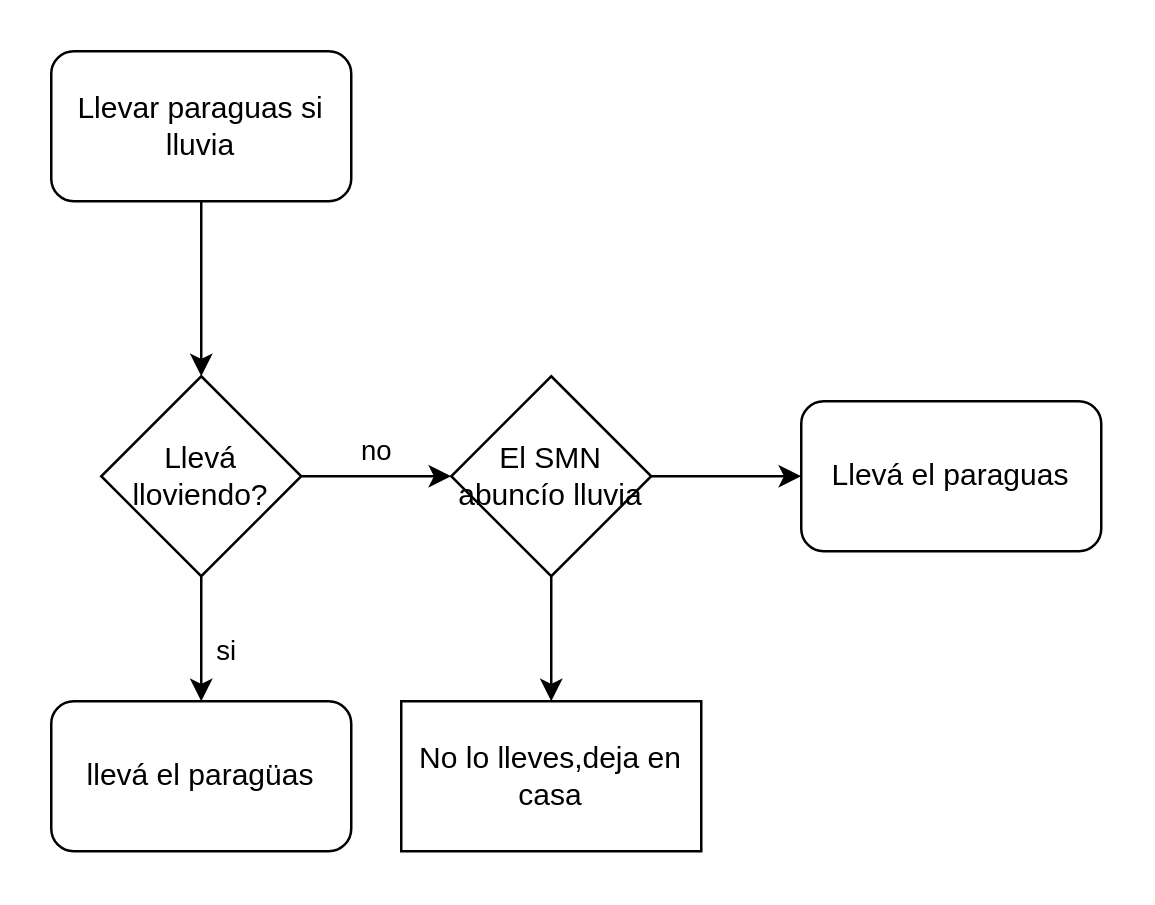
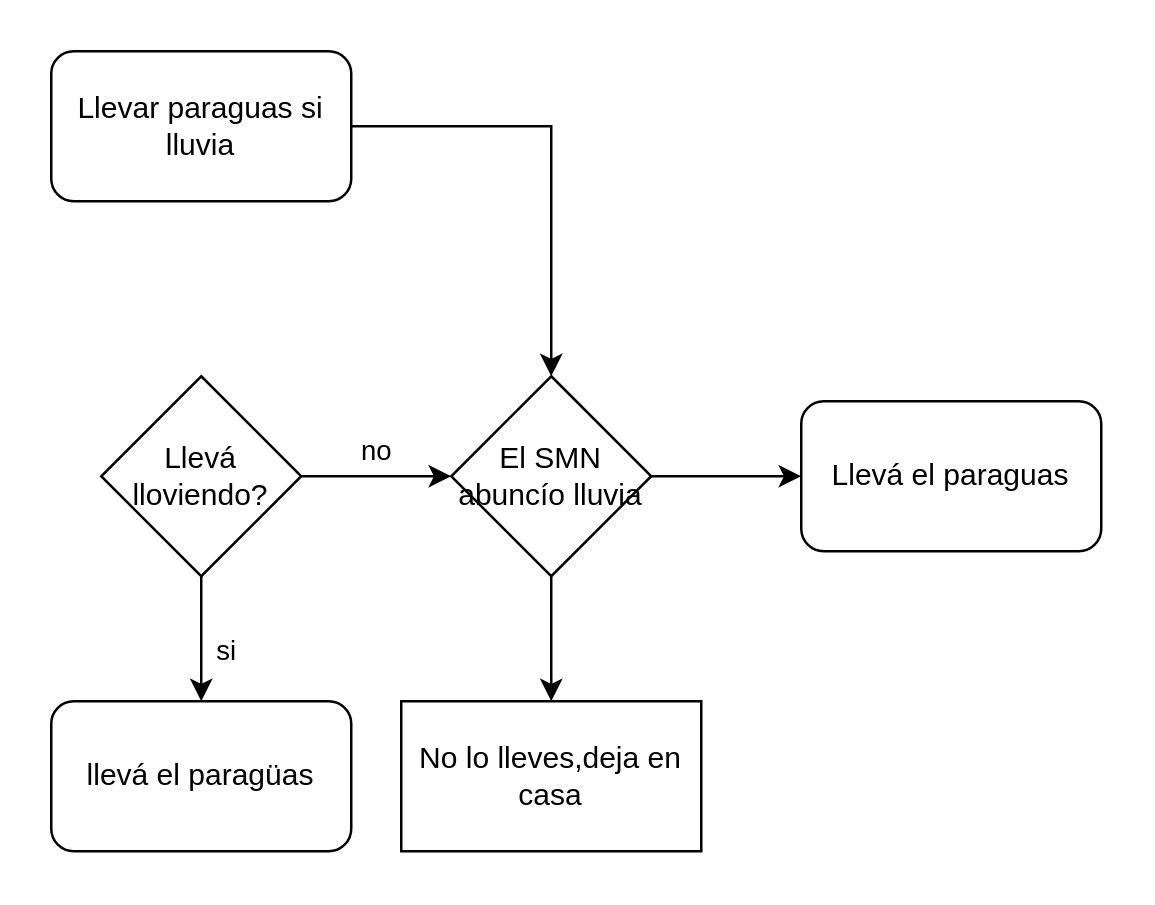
edge "Llevar paraguas si lluvia" -> "Llevá lloviendo?": now "Llevar paraguas si lluvia" -> "El SMN abuncío lluvia"
